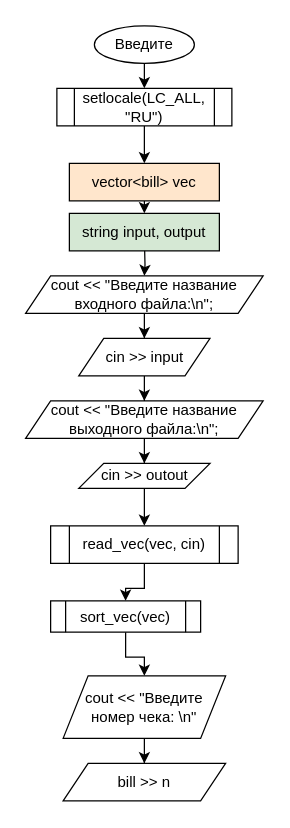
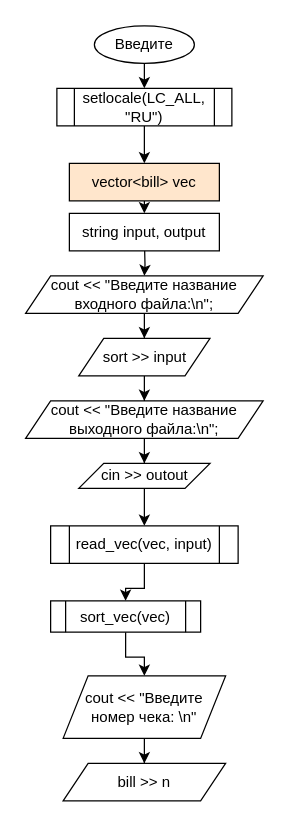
node "string input, output": fillcolor #d5e8d4 -> #ffffff
node "cin >> input": label "cin >> input" -> "sort >> input"
node "read_vec(vec, cin)": label "read_vec(vec, cin)" -> "read_vec(vec, input)"
